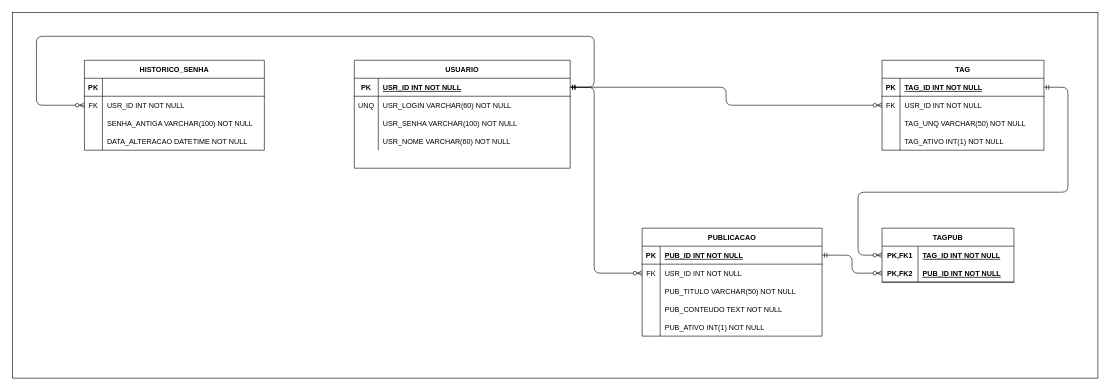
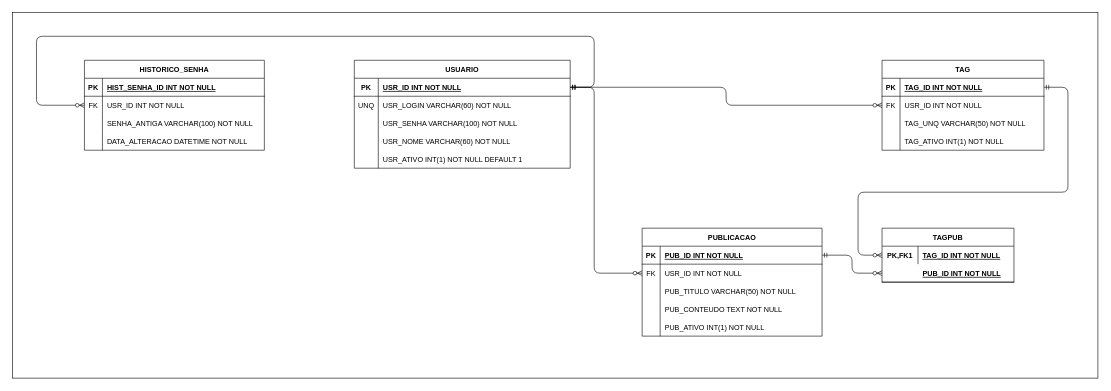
node "HIST_SENHA_ID INT NOT NULL": added
node "USR_ATIVO INT(1) NOT NULL DEFAULT 1": added
node "PK,FK2": removed
